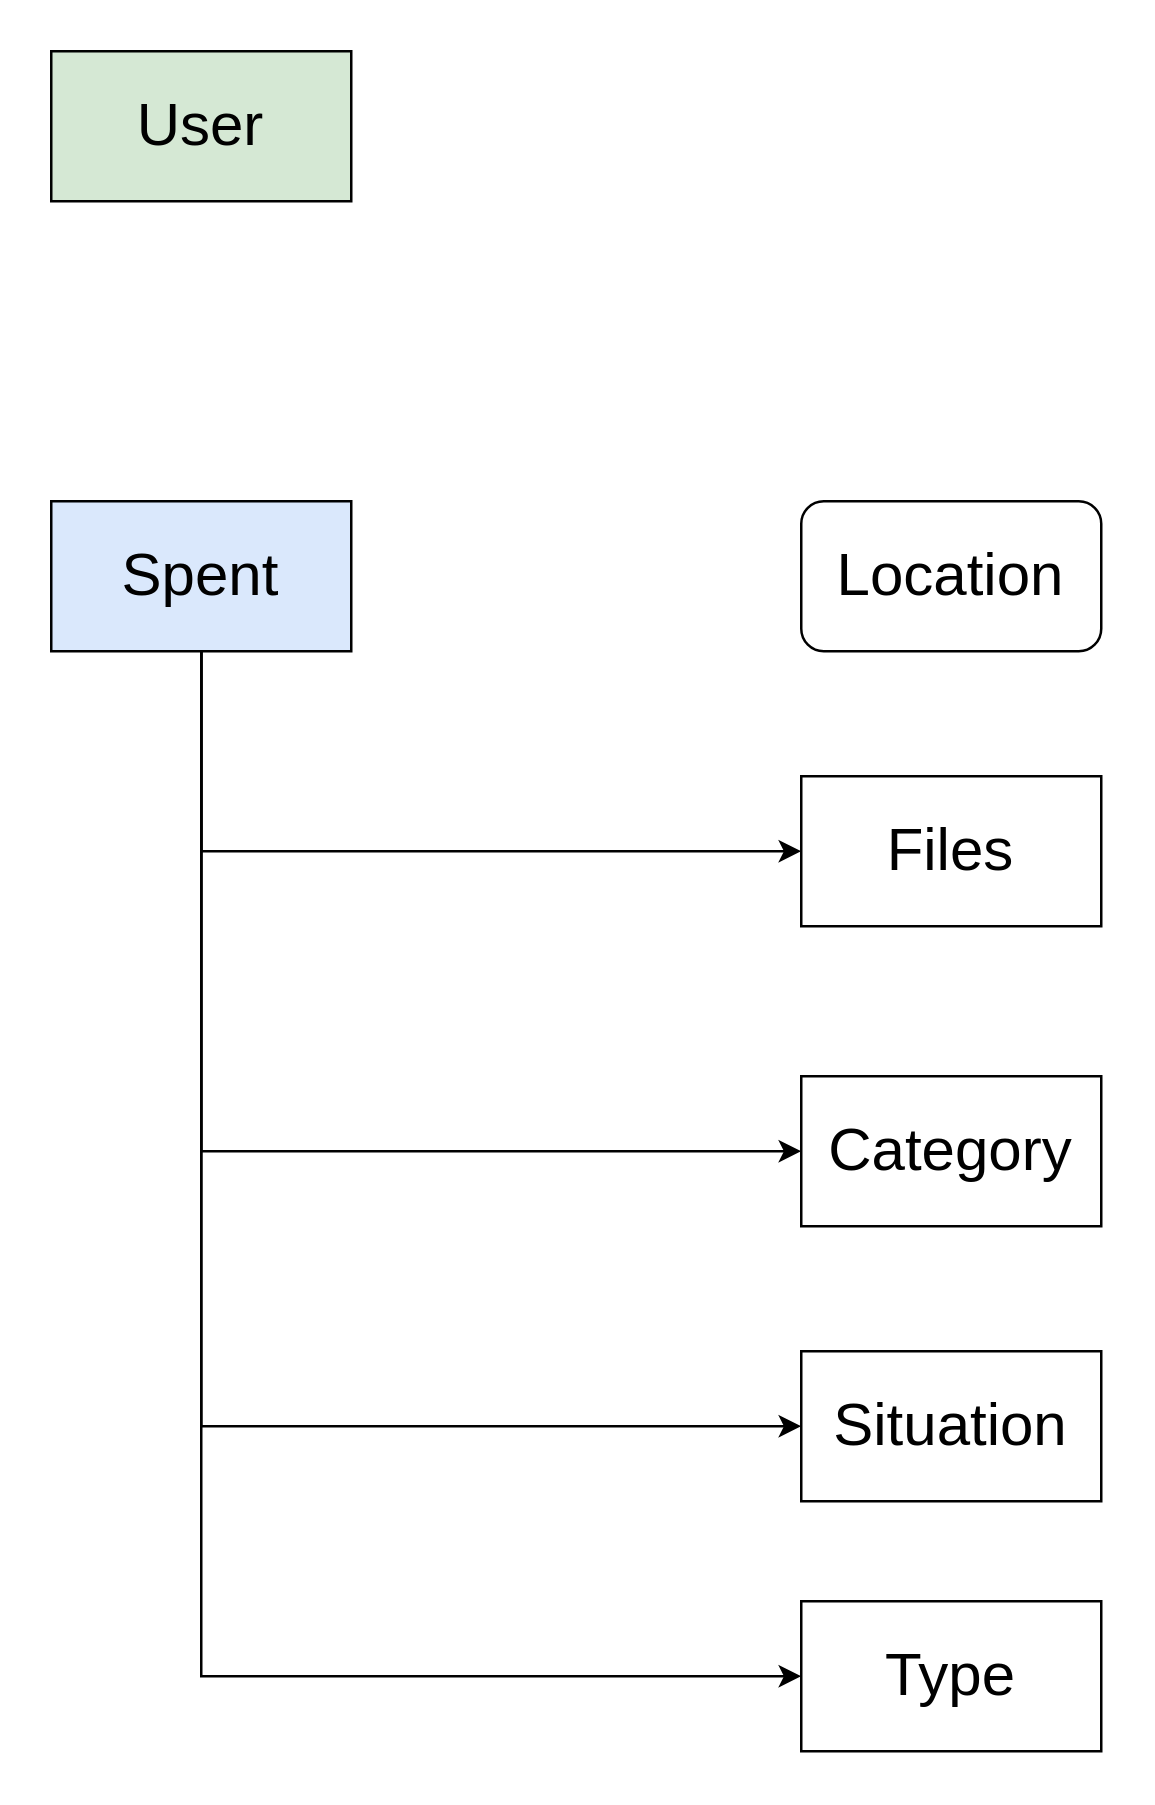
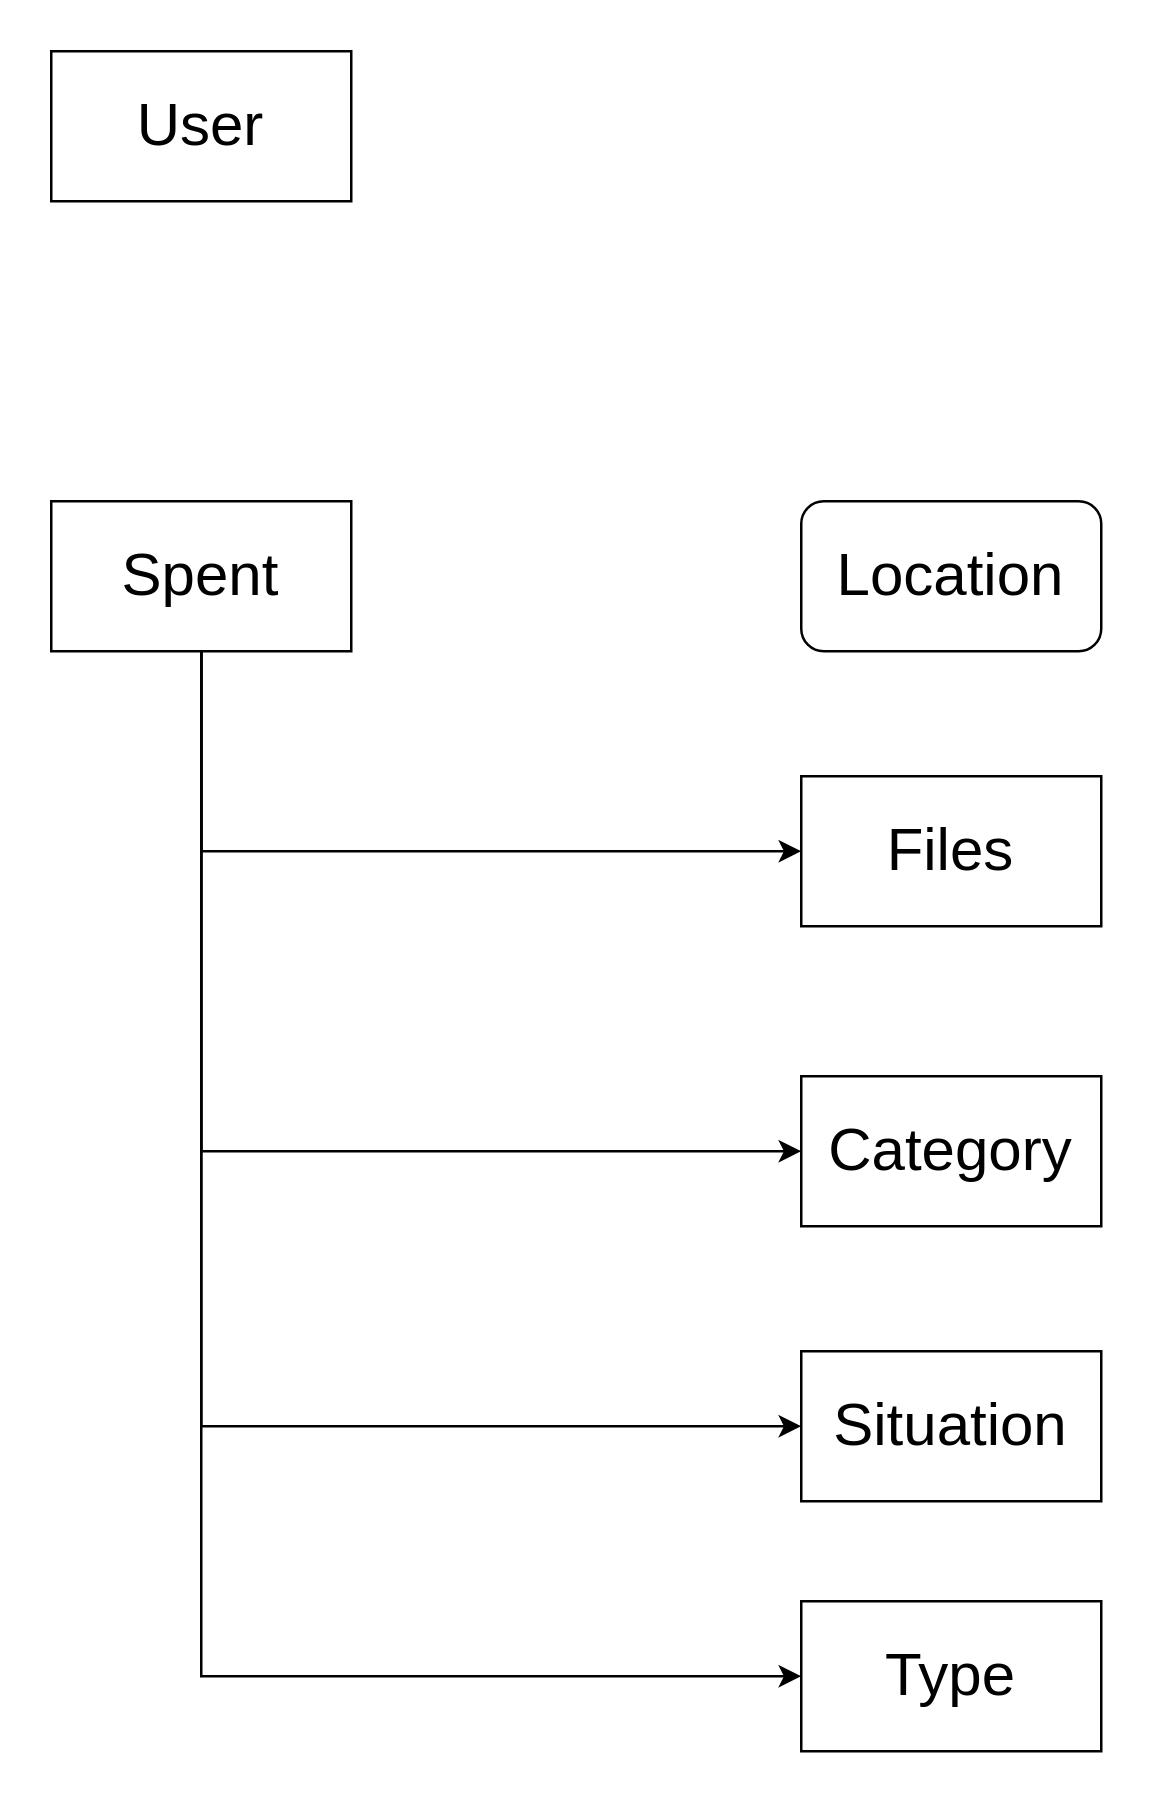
node "User": fillcolor #d5e8d4 -> #ffffff
node "Spent": fillcolor #dae8fc -> #ffffff
